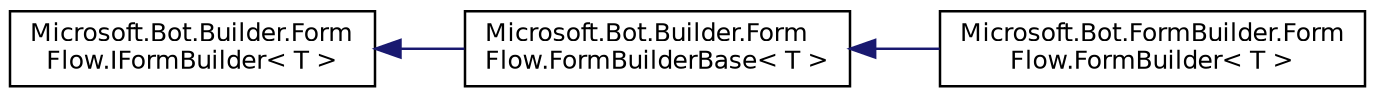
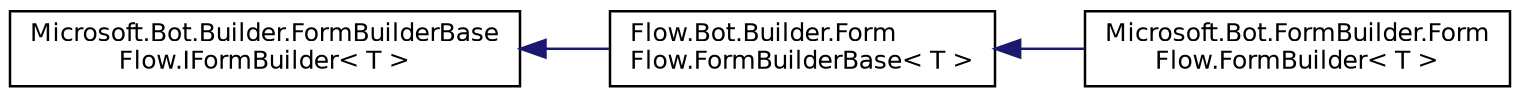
node "Microsoft.Bot.Builder.Form Flow.IFormBuilder< T >": label "Microsoft.Bot.Builder.Form Flow.IFormBuilder< T >" -> "Microsoft.Bot.Builder.FormBuilderBase Flow.IFormBuilder< T >"
node "Microsoft.Bot.Builder.Form Flow.FormBuilderBase< T >": label "Microsoft.Bot.Builder.Form Flow.FormBuilderBase< T >" -> "Flow.Bot.Builder.Form Flow.FormBuilderBase< T >"
